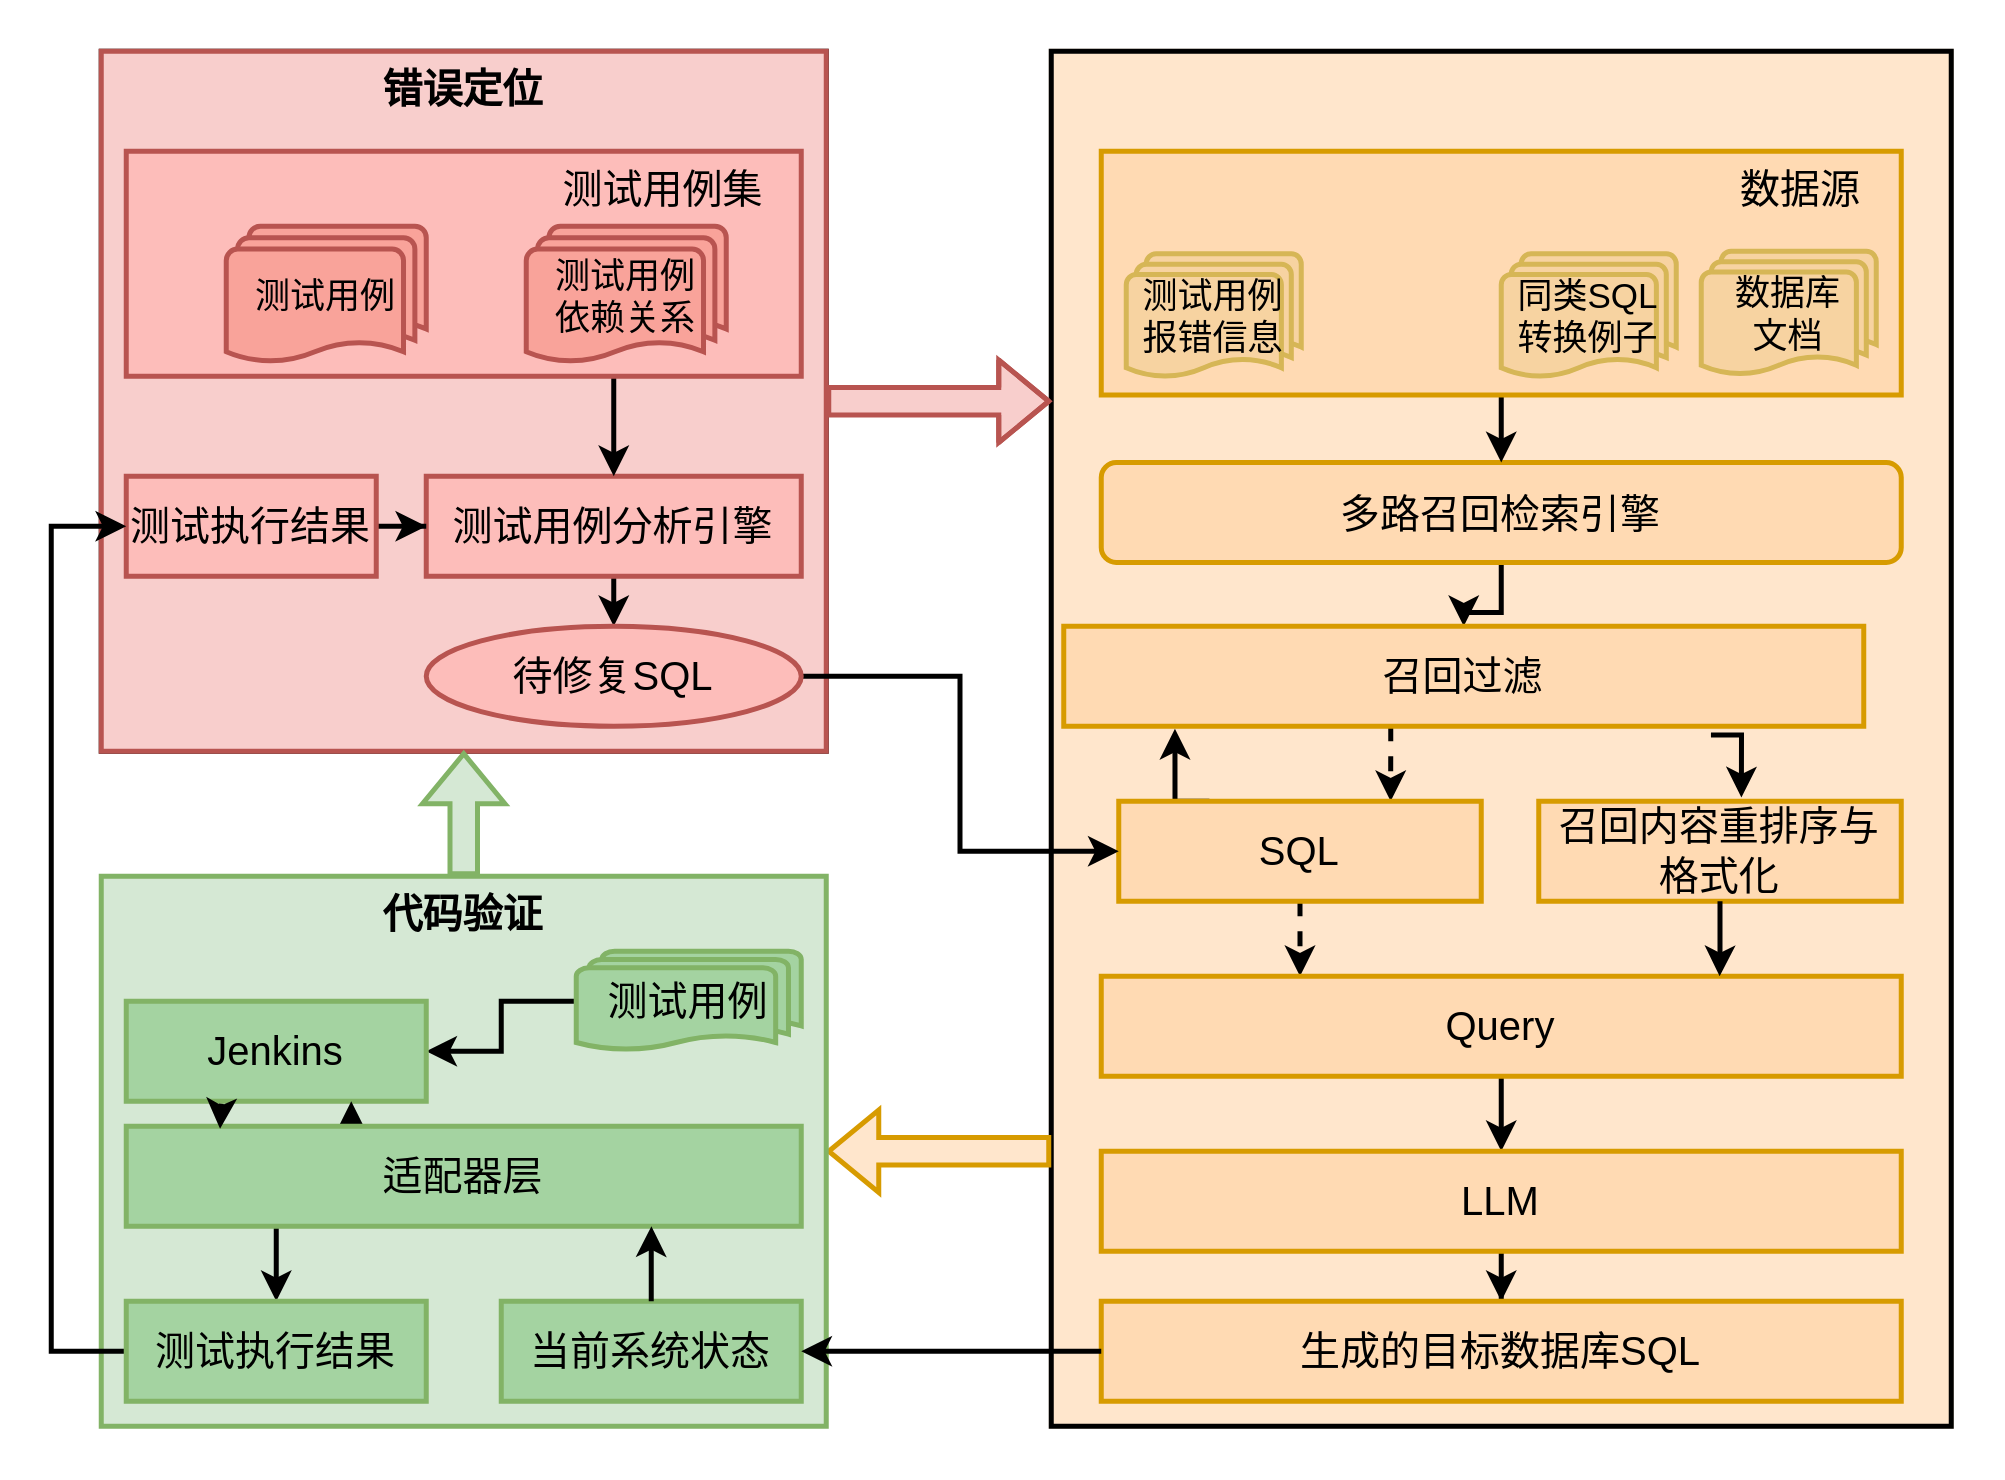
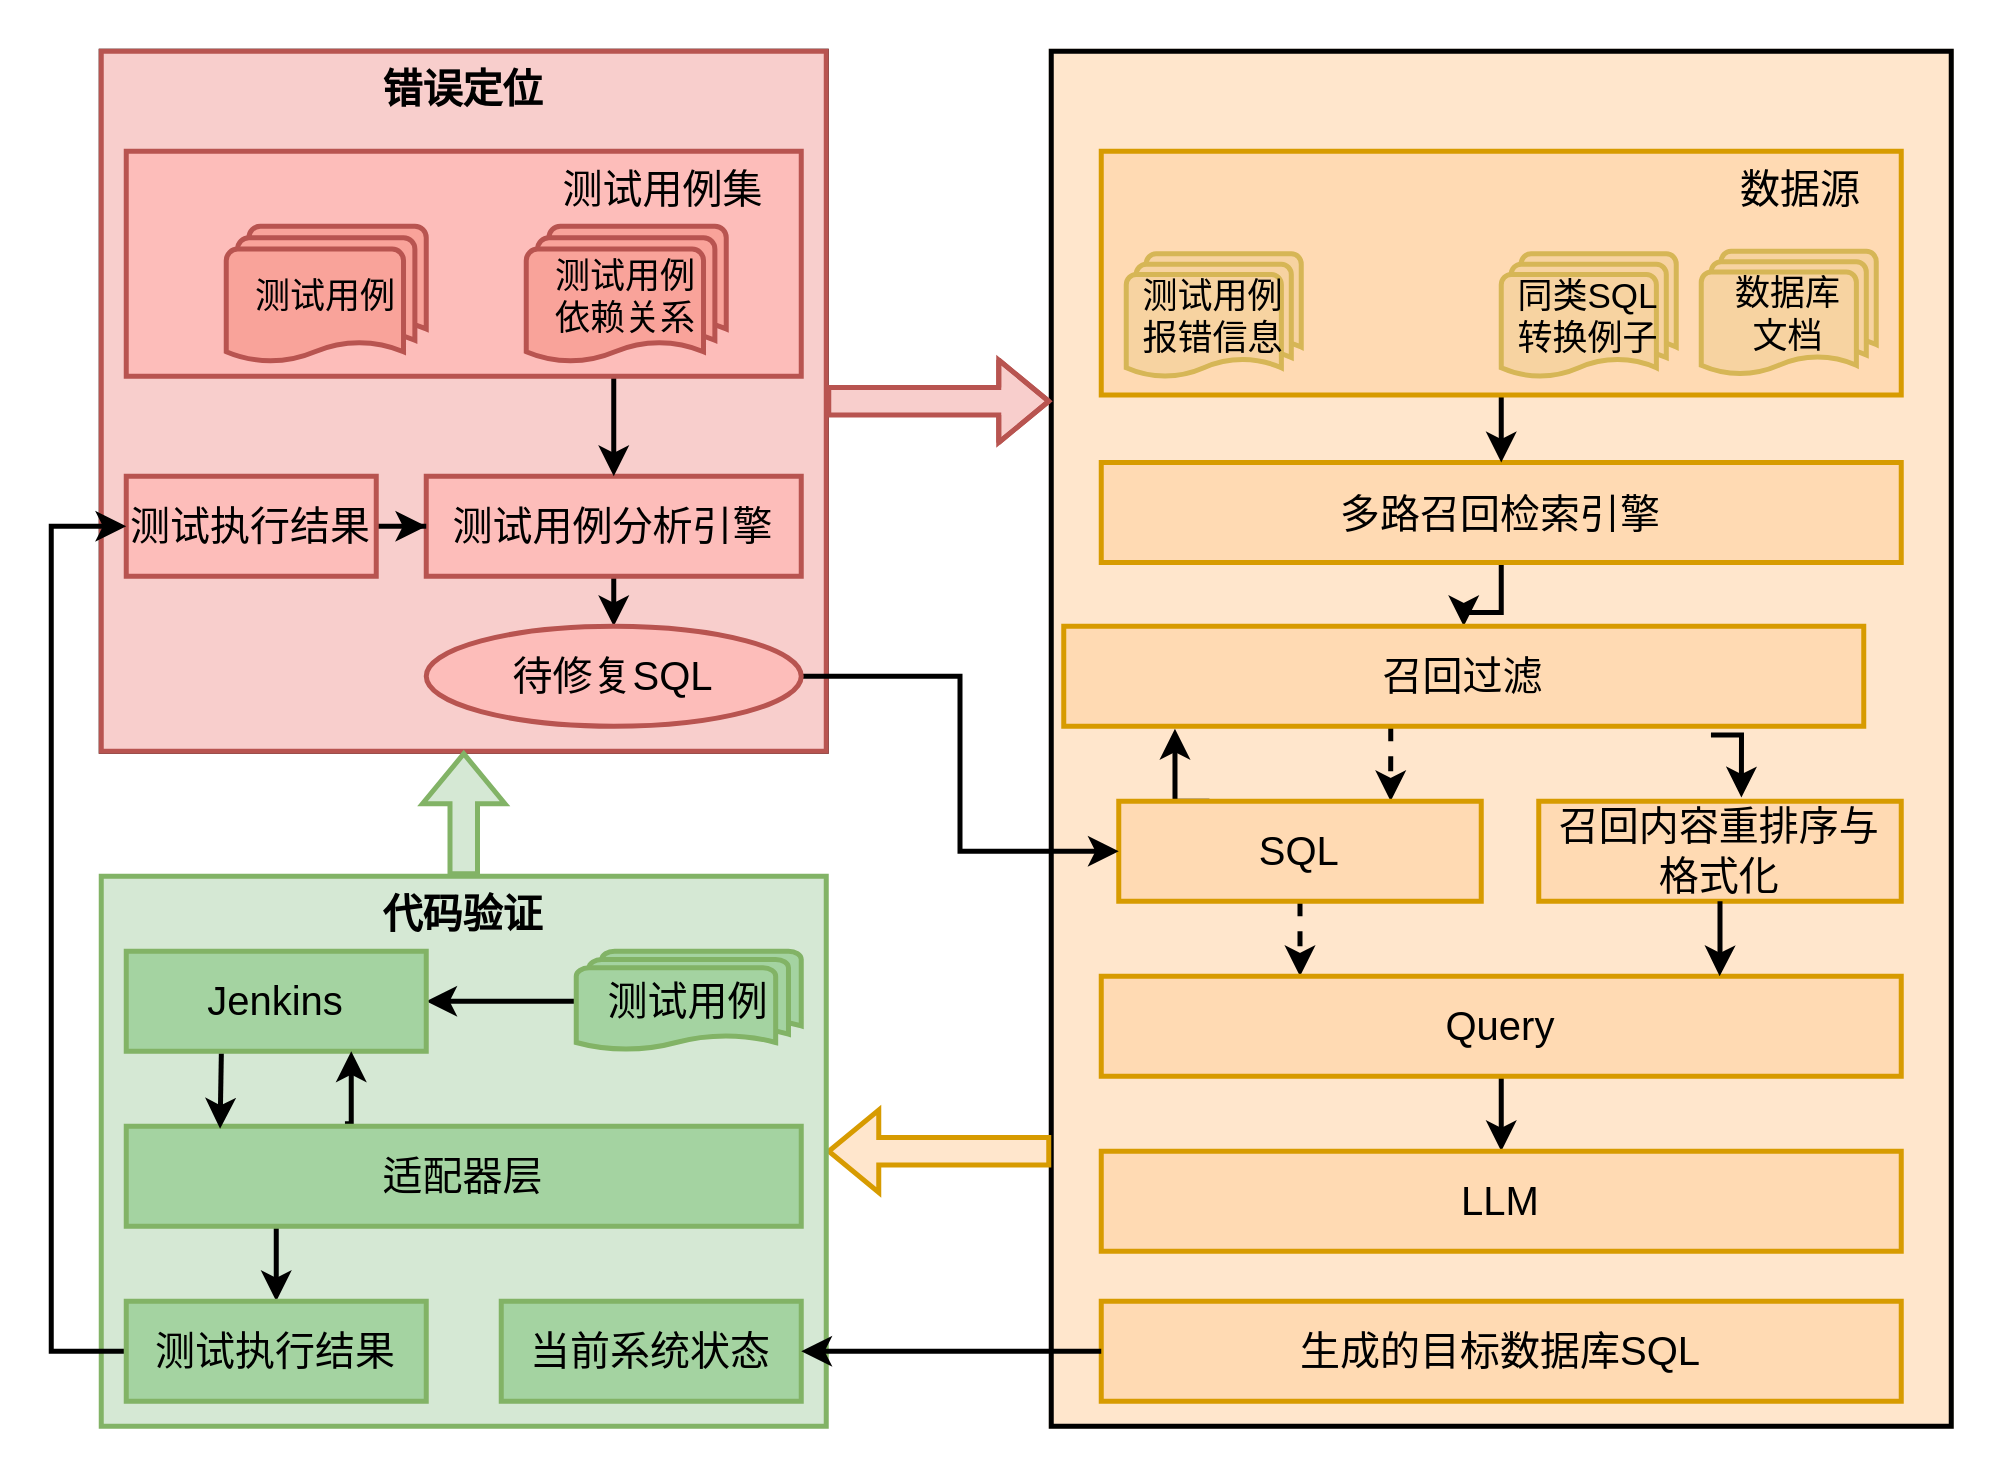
node "多路召回检索引擎": shape rounded rectangle -> rectangle
node "Jenkins": moved (276, 1051) -> (276, 1001)
edge "当前系统状态" -> "适配器层": removed
edge "LLM" -> "生成的目标数据库SQL": removed
